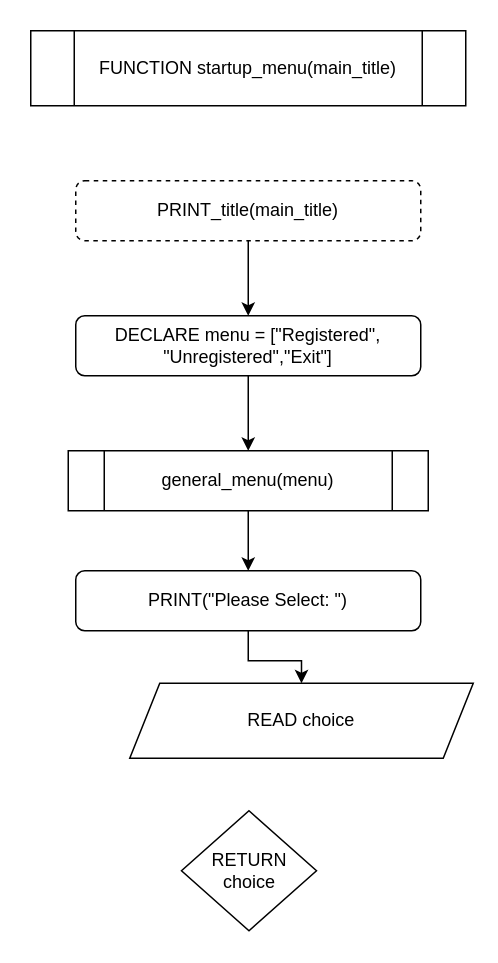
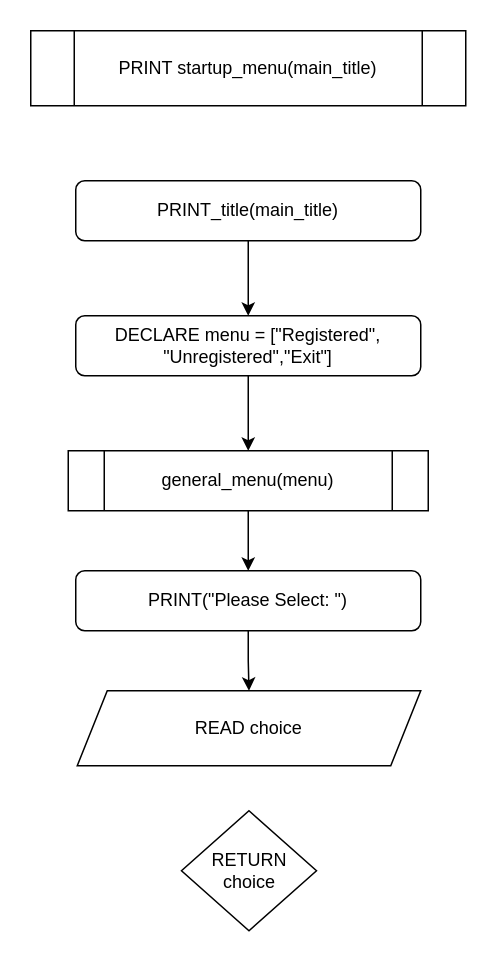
node "FUNCTION startup_menu(main_title)": label "FUNCTION startup_menu(main_title)" -> "PRINT startup_menu(main_title)"
node "PRINT_title(main_title)": style dashed -> solid
node "READ choice": moved (302, 721) -> (249, 728)
